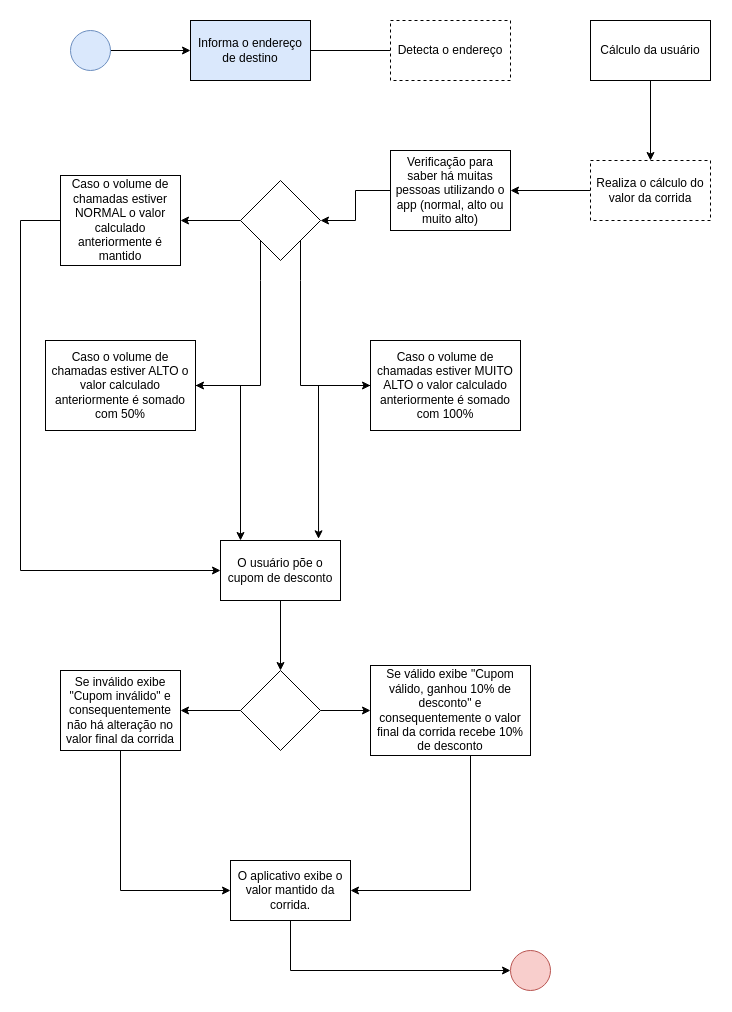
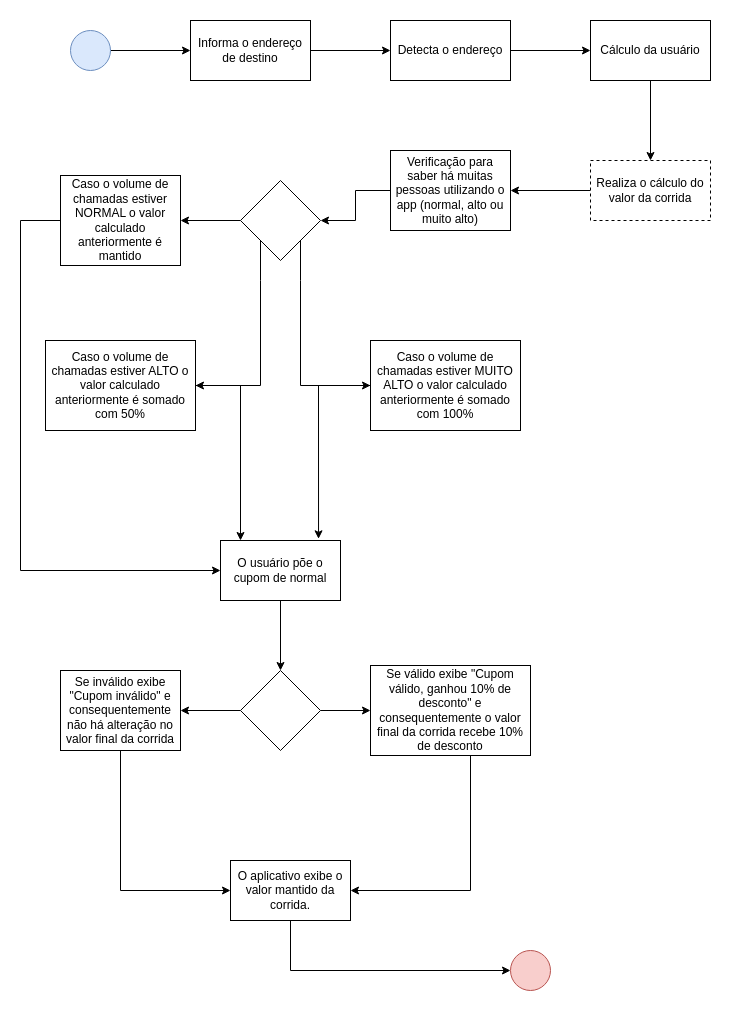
node "Informa o endereço de destino": fillcolor #dae8fc -> #ffffff
edge "Informa o endereço de destino" -- "Detecta o endereço": arrowhead none -> classic
node "Detecta o endereço": style dashed -> solid
edge "Detecta o endereço" -> "Cálculo da usuário": added
node "O usuário põe o cupom de desconto": label "O usuário põe o cupom de desconto" -> "O usuário põe o cupom de normal"
